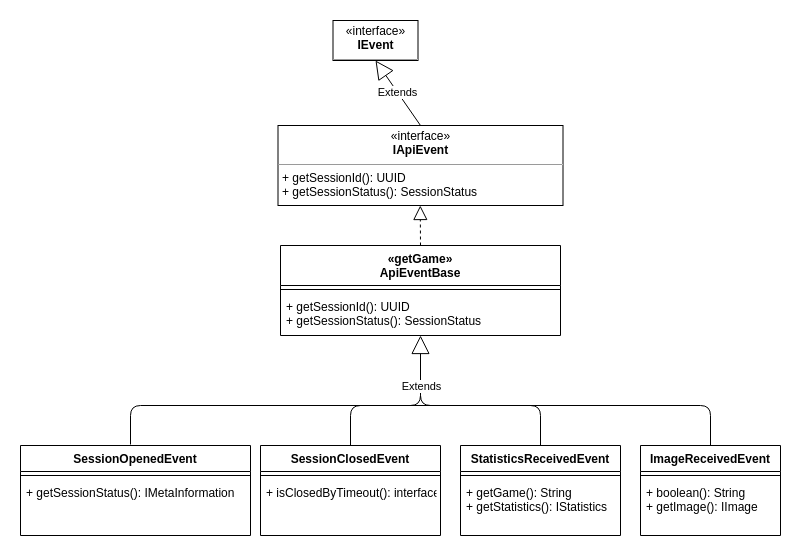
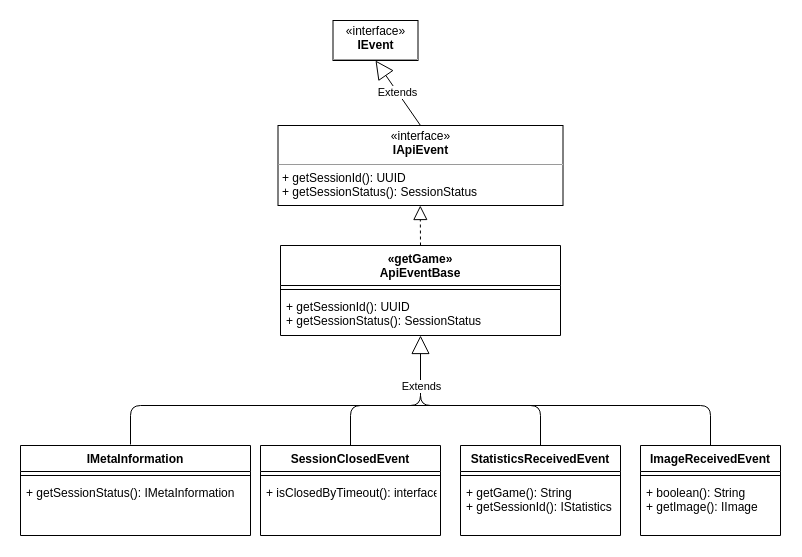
node "SessionOpenedEvent": label "SessionOpenedEvent" -> "IMetaInformation"
node "+ getGame(): String + getStatistics(): IStatistics": label "+ getGame(): String + getStatistics(): IStatistics" -> "+ getGame(): String + getSessionId(): IStatistics"
